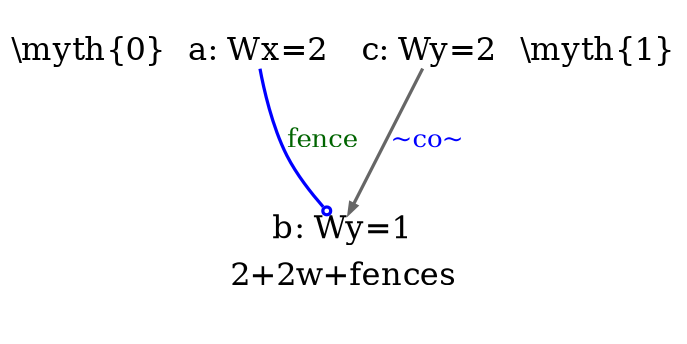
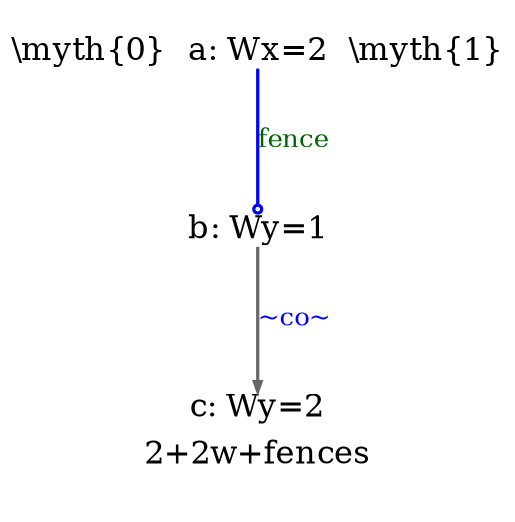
edge "c: Wy=2" -> "b: Wy=1": reversed
